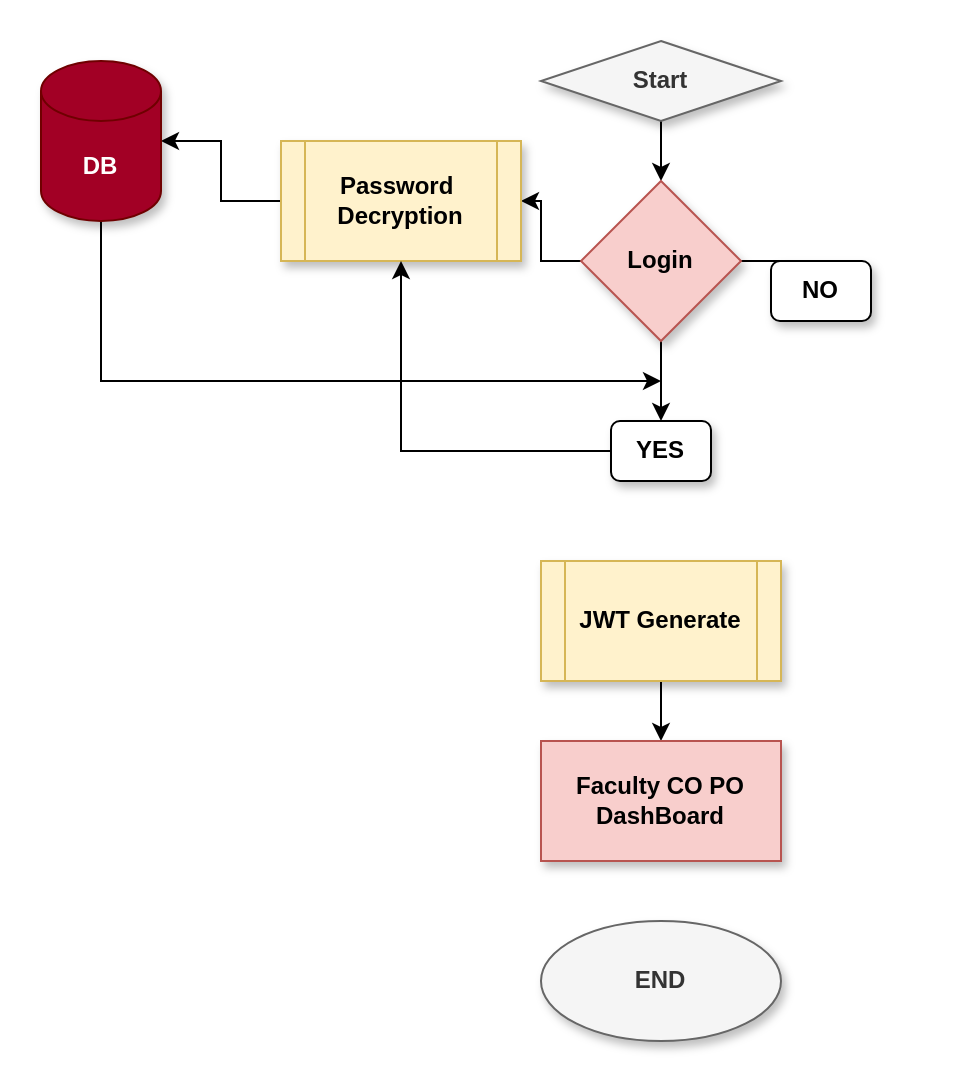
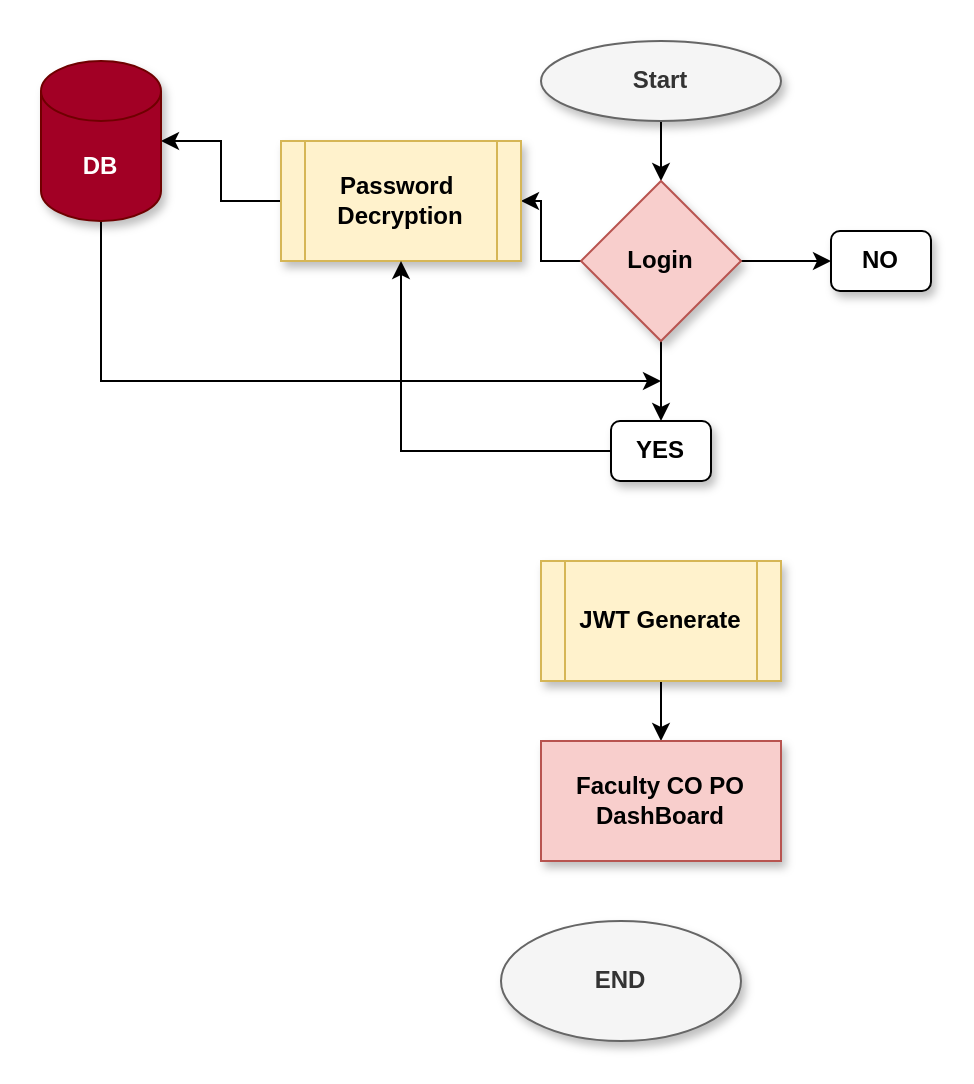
node "Start": shape diamond -> ellipse
node "NO": moved (821, 291) -> (881, 261)
node "END": moved (661, 981) -> (621, 981)
